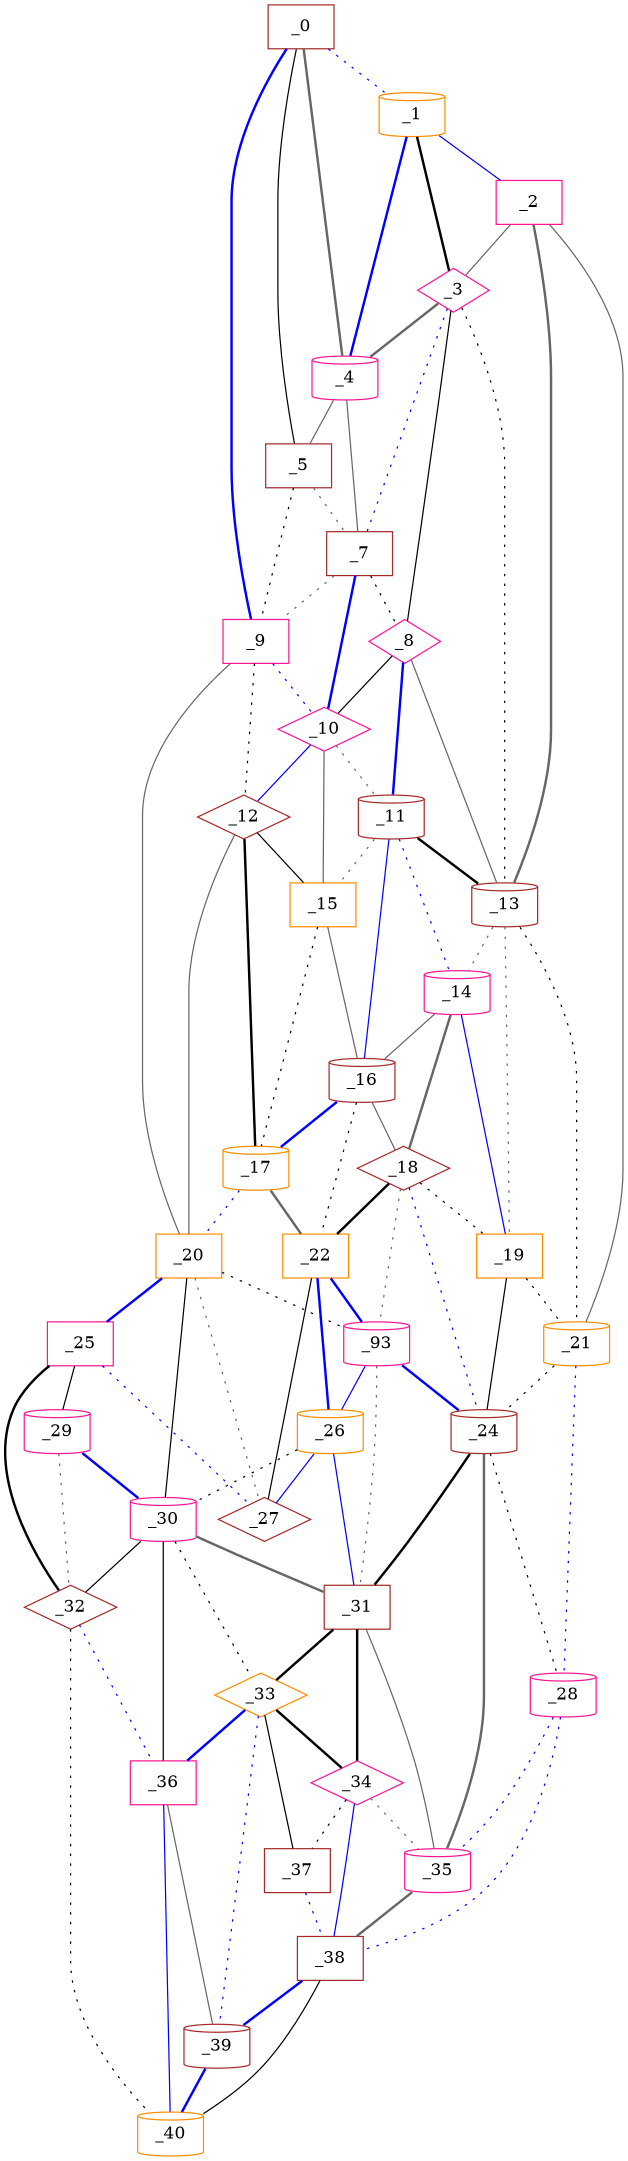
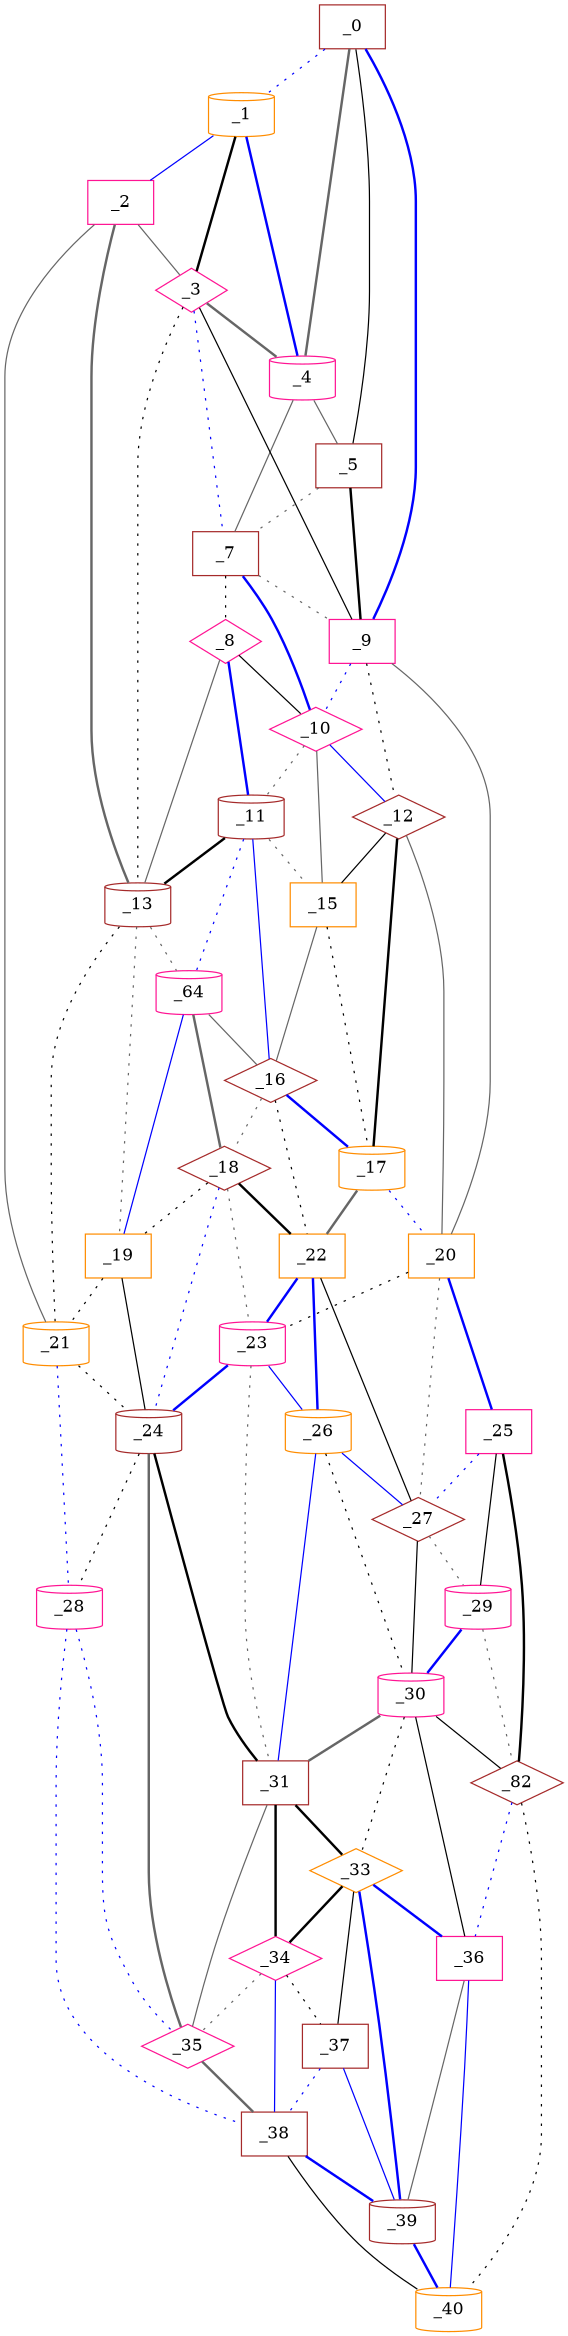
edge "_3" -- "_8": now "_3" -- "_9"
edge "_5" -- "_9": style dotted -> bold
node "_14": label "_14" -> "_64"
node "_16": shape cylinder -> diamond
edge "_16" -- "_18": style solid -> dotted
node "_93": label "_93" -> "_23"
edge "_20" -- "_30": now "_27" -- "_30"
edge "_27" -- "_29": added
node "_32": label "_32" -> "_82"
edge "_33" -- "_39": style dotted -> bold
node "_35": shape cylinder -> diamond
edge "_37" -- "_39": added
